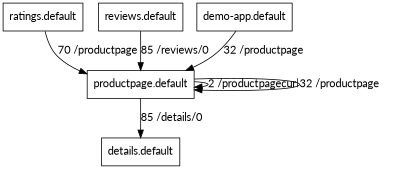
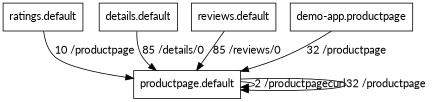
node "demo-app.default": label "demo-app.default" -> "demo-app.productpage"
edge "ratings.default" -> "productpage.default": label "70 /productpage" -> "10 /productpage"
edge "productpage.default" -> "details.default": reversed
